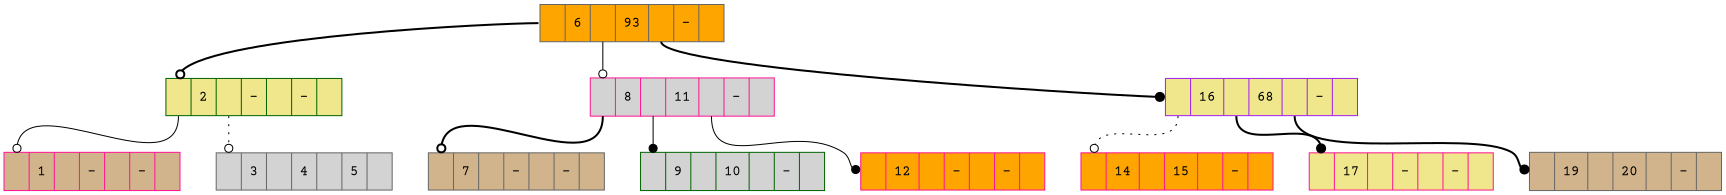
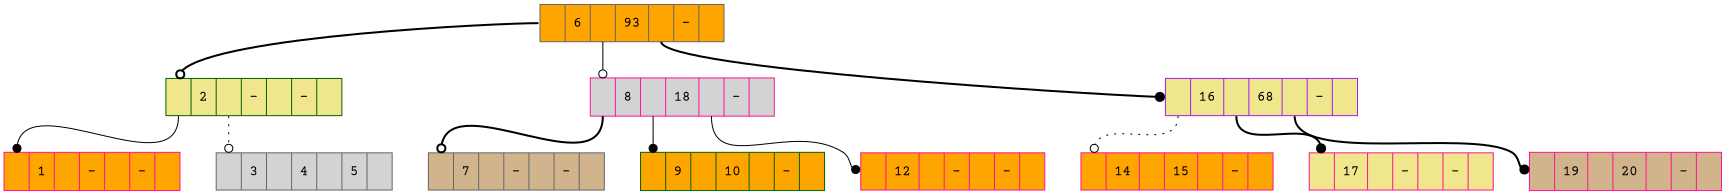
node "8": text "11" -> "18"
edge "2" -> "1": arrowhead odot -> dot
node "1": fillcolor tan -> orange
node "9": fillcolor lightgrey -> orange
node "19": color gray40 -> deeppink
